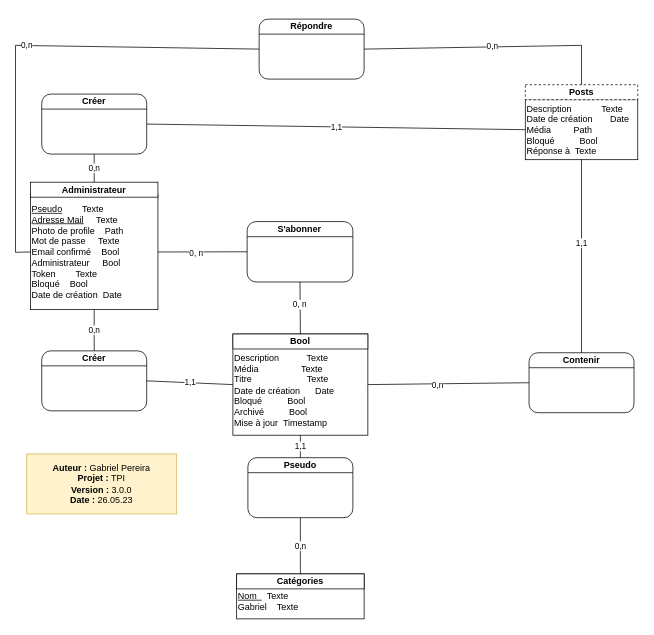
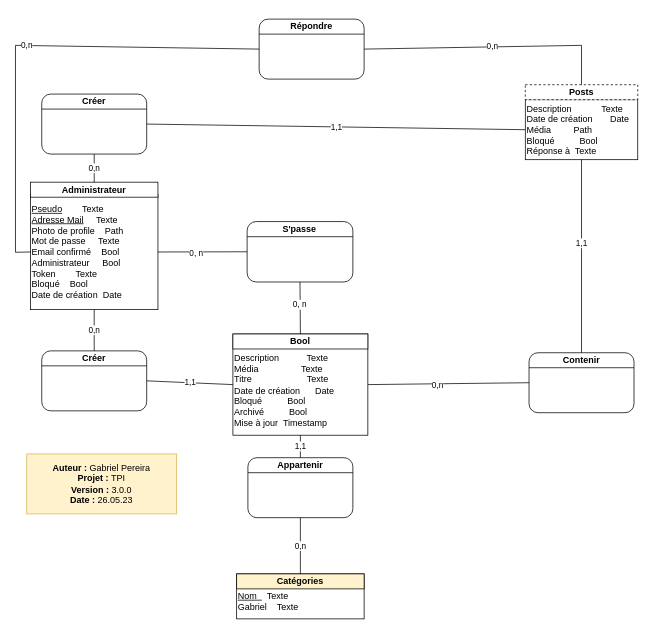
node "S'abonner": label "S'abonner" -> "S'passe"
node "Pseudo": label "Pseudo" -> "Appartenir"
node "Catégories": fillcolor #ffffff -> #fff2cc
